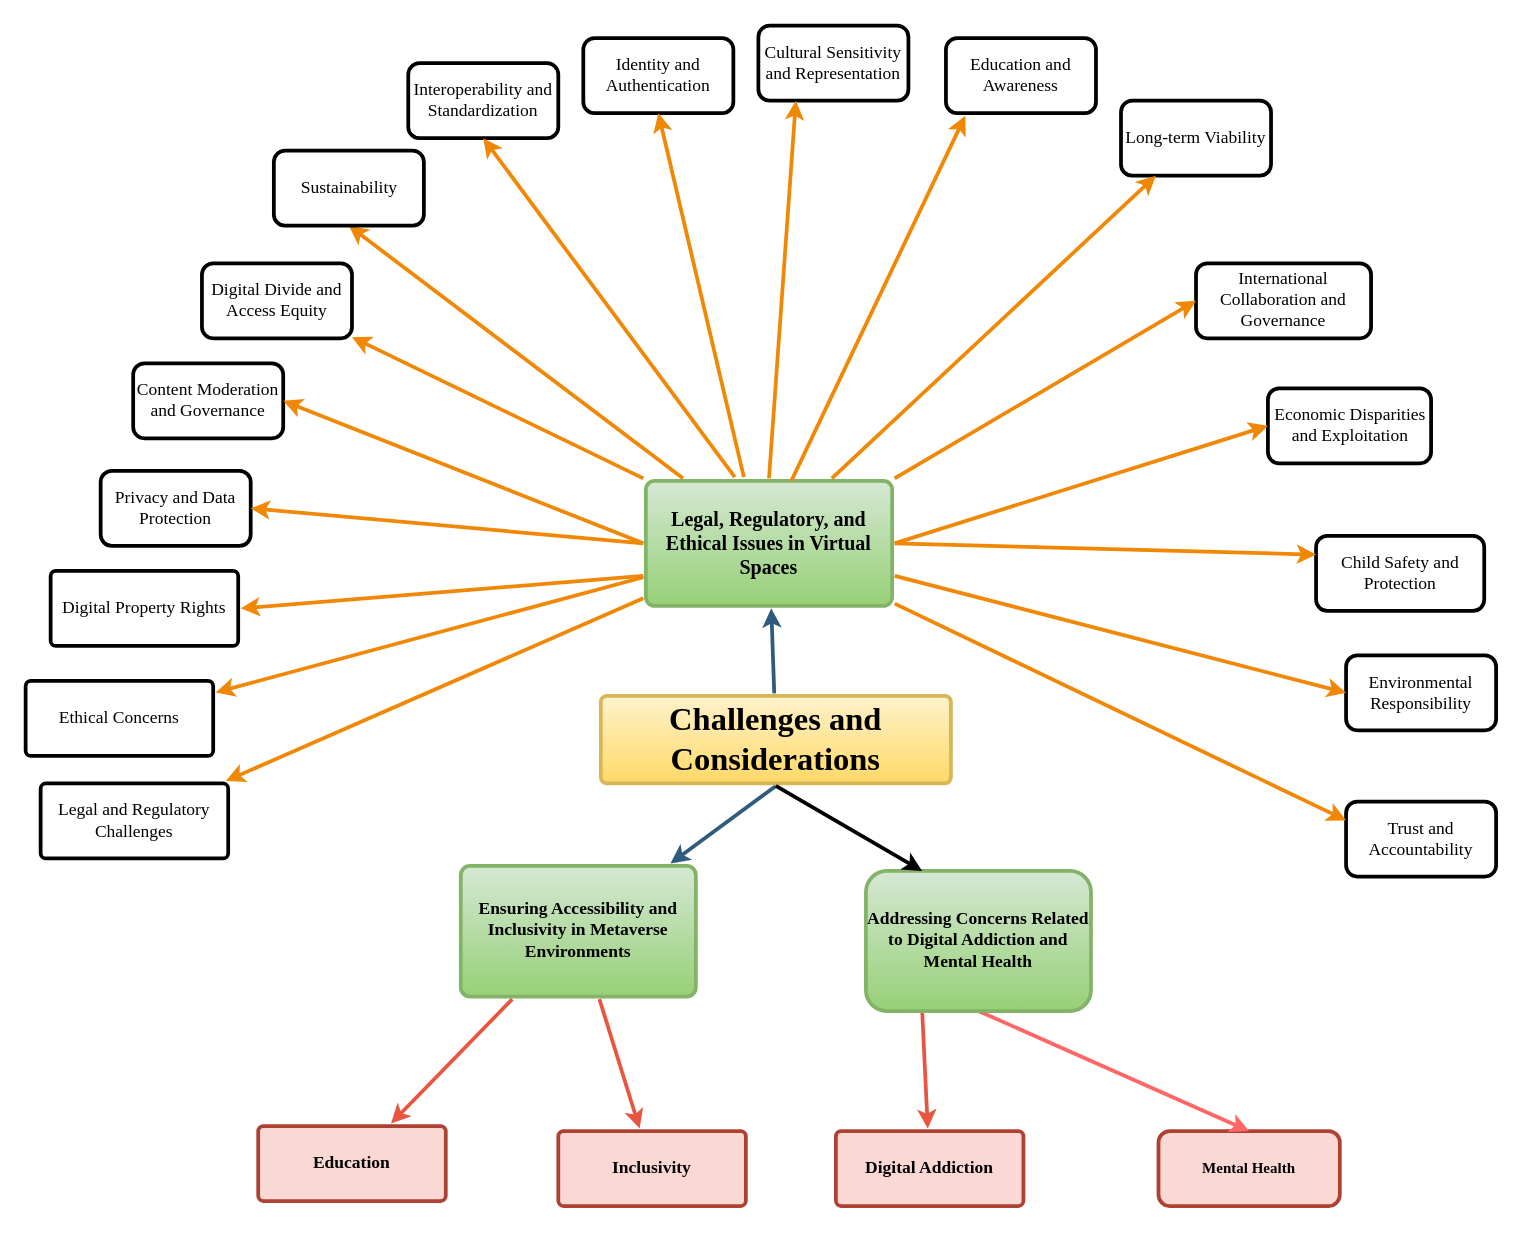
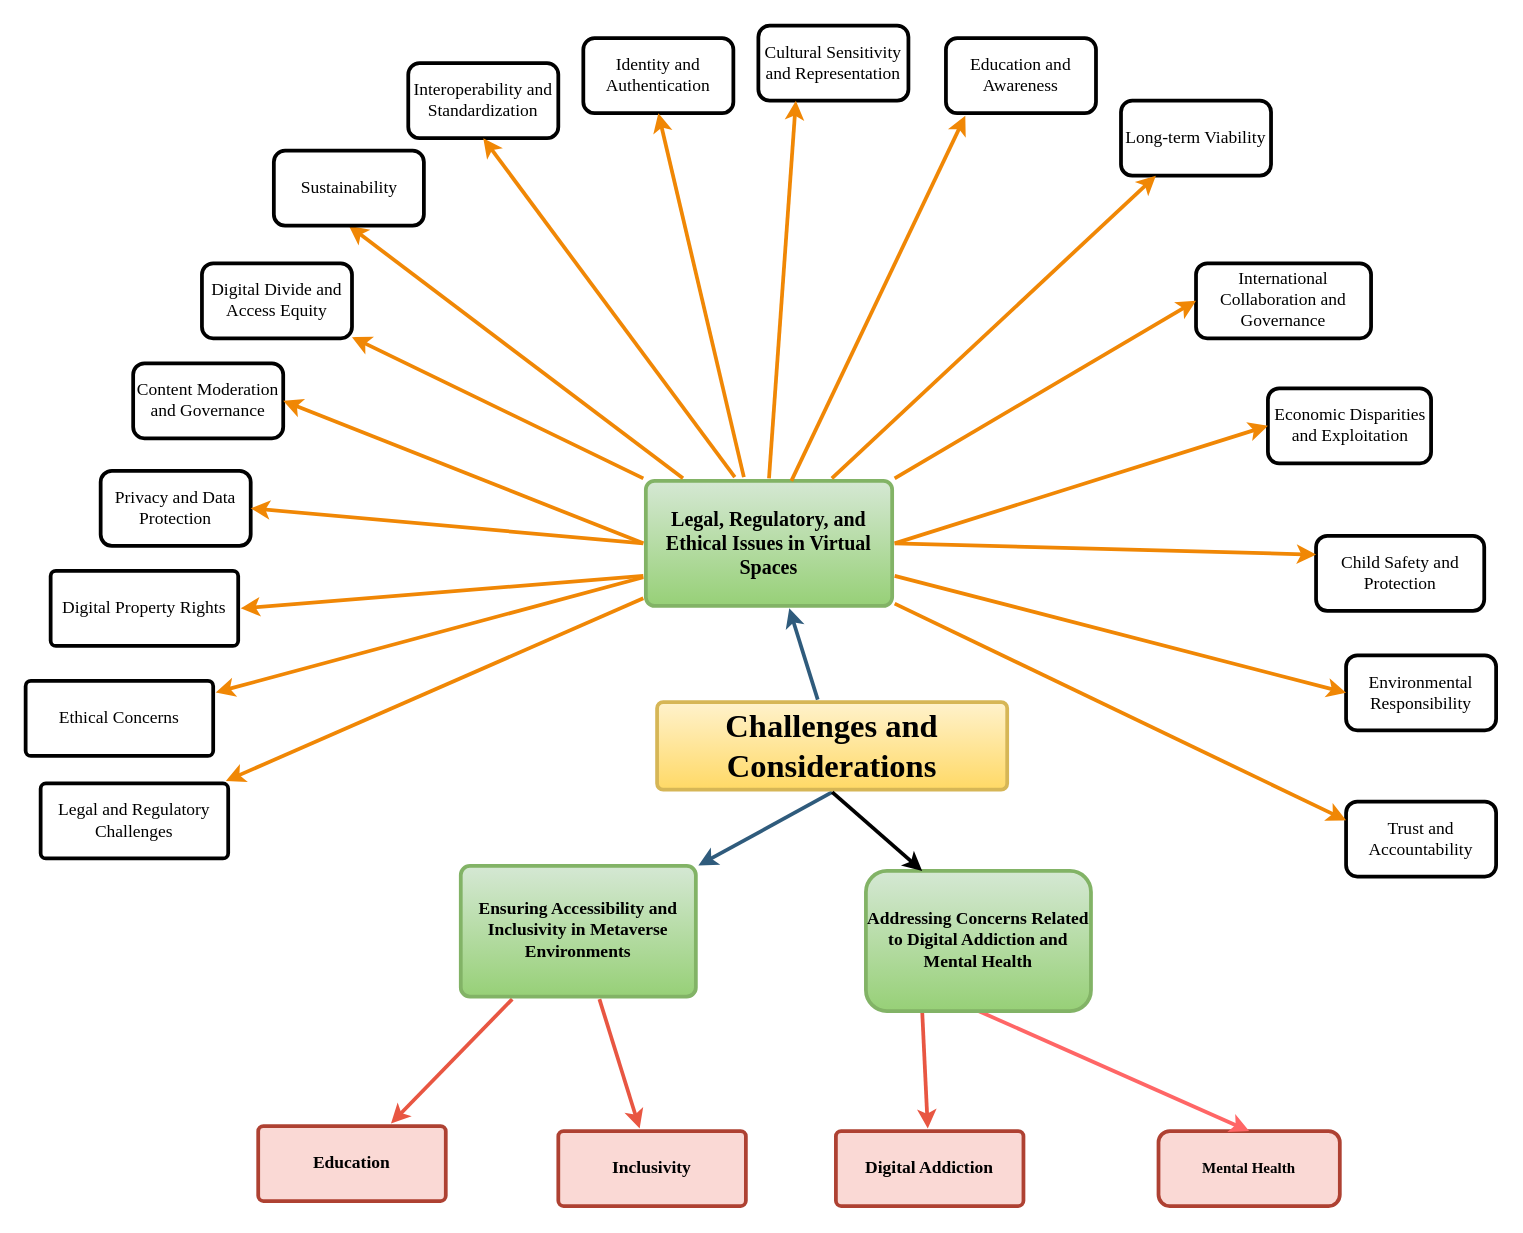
node "Challenges and Considerations": moved (776, 739) -> (832, 746)
